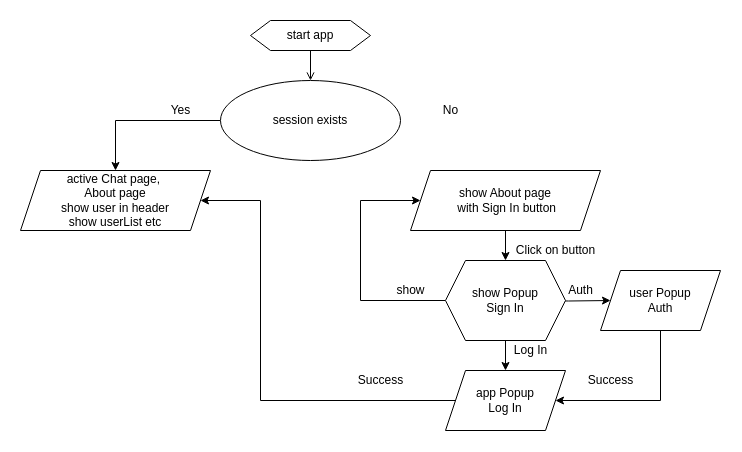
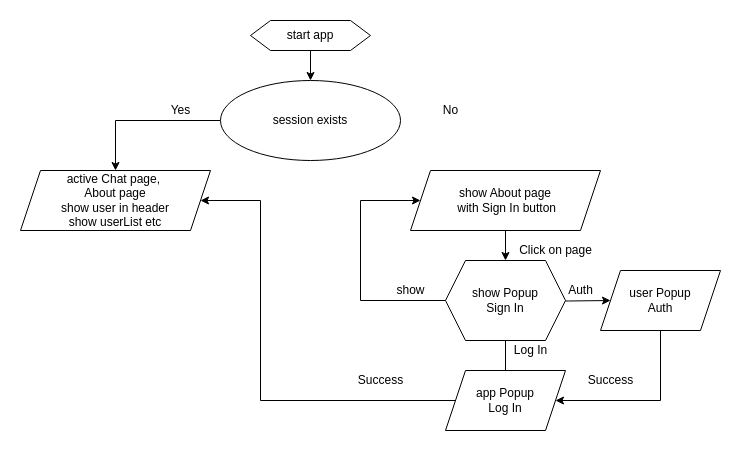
edge "start app" -> "session exists": arrowhead open -> classic
node "Click on button": label "Click on button" -> "Click on page"
edge "show Popup Sign In" -> "app Popup Log In": arrowhead classic -> none
